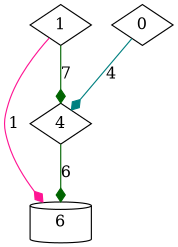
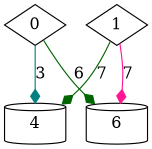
edge "0" -> "4": label "4" -> "3"
edge "1" -> "6": label "1" -> "7"
node "4": shape diamond -> cylinder
edge "4" -> "6": now "0" -> "6"
